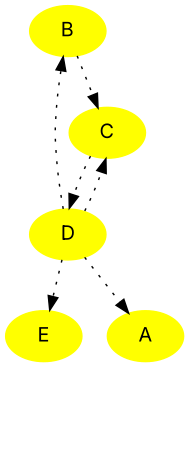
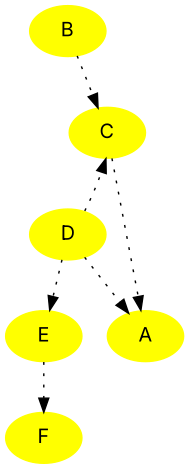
edge "D" -> "B": removed
edge "C" -> "D": now "C" -> "A"
node "F": added
